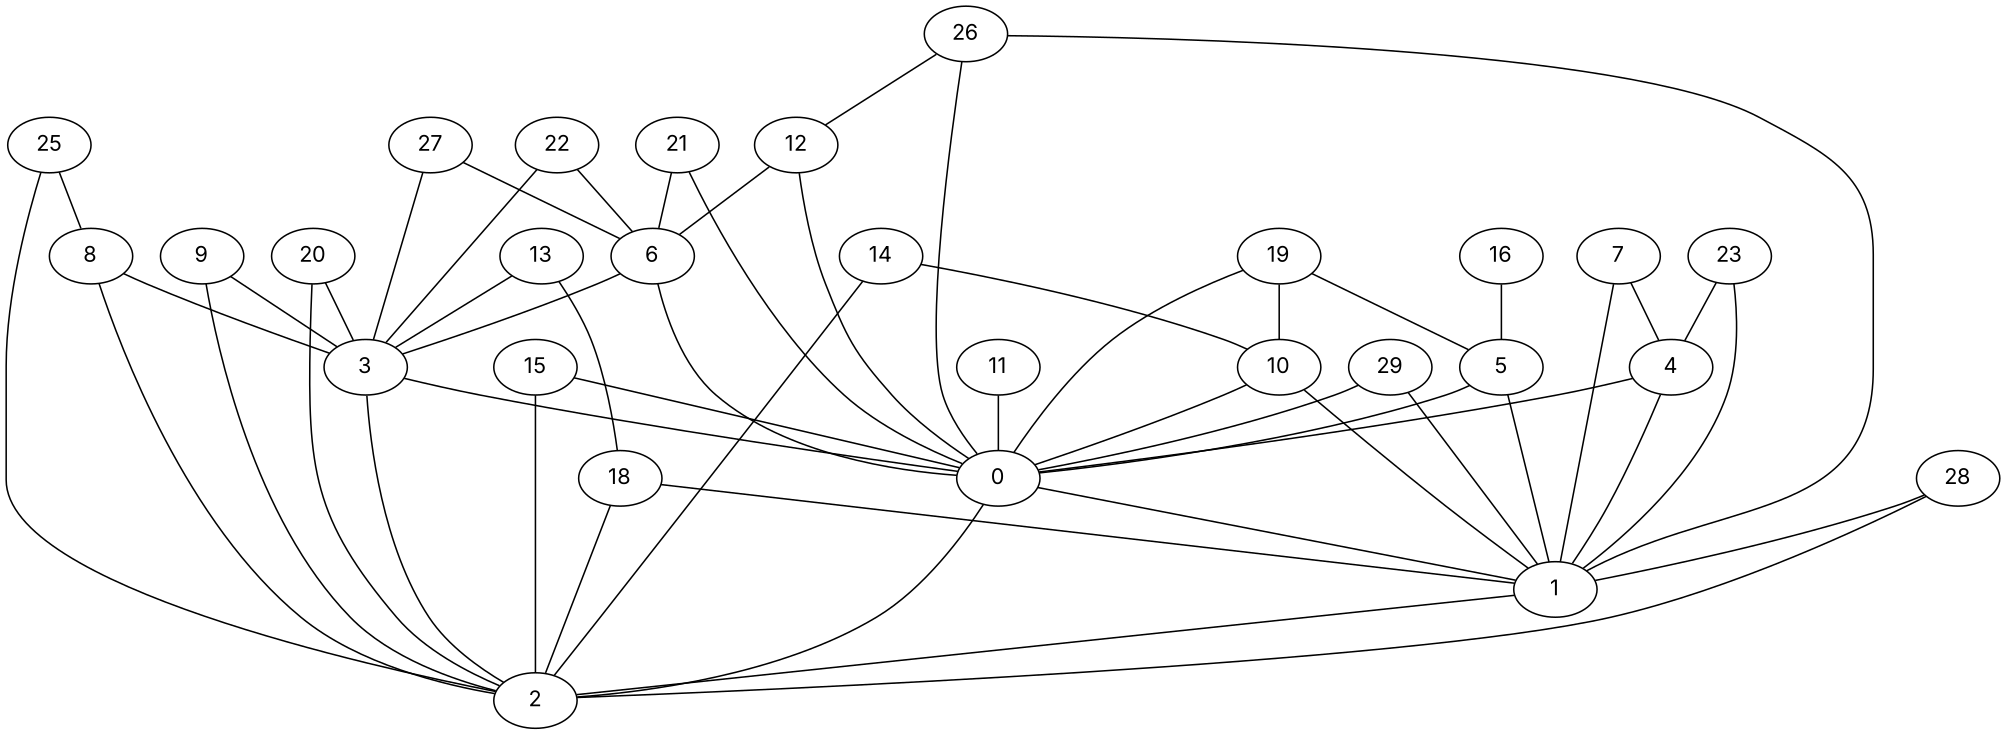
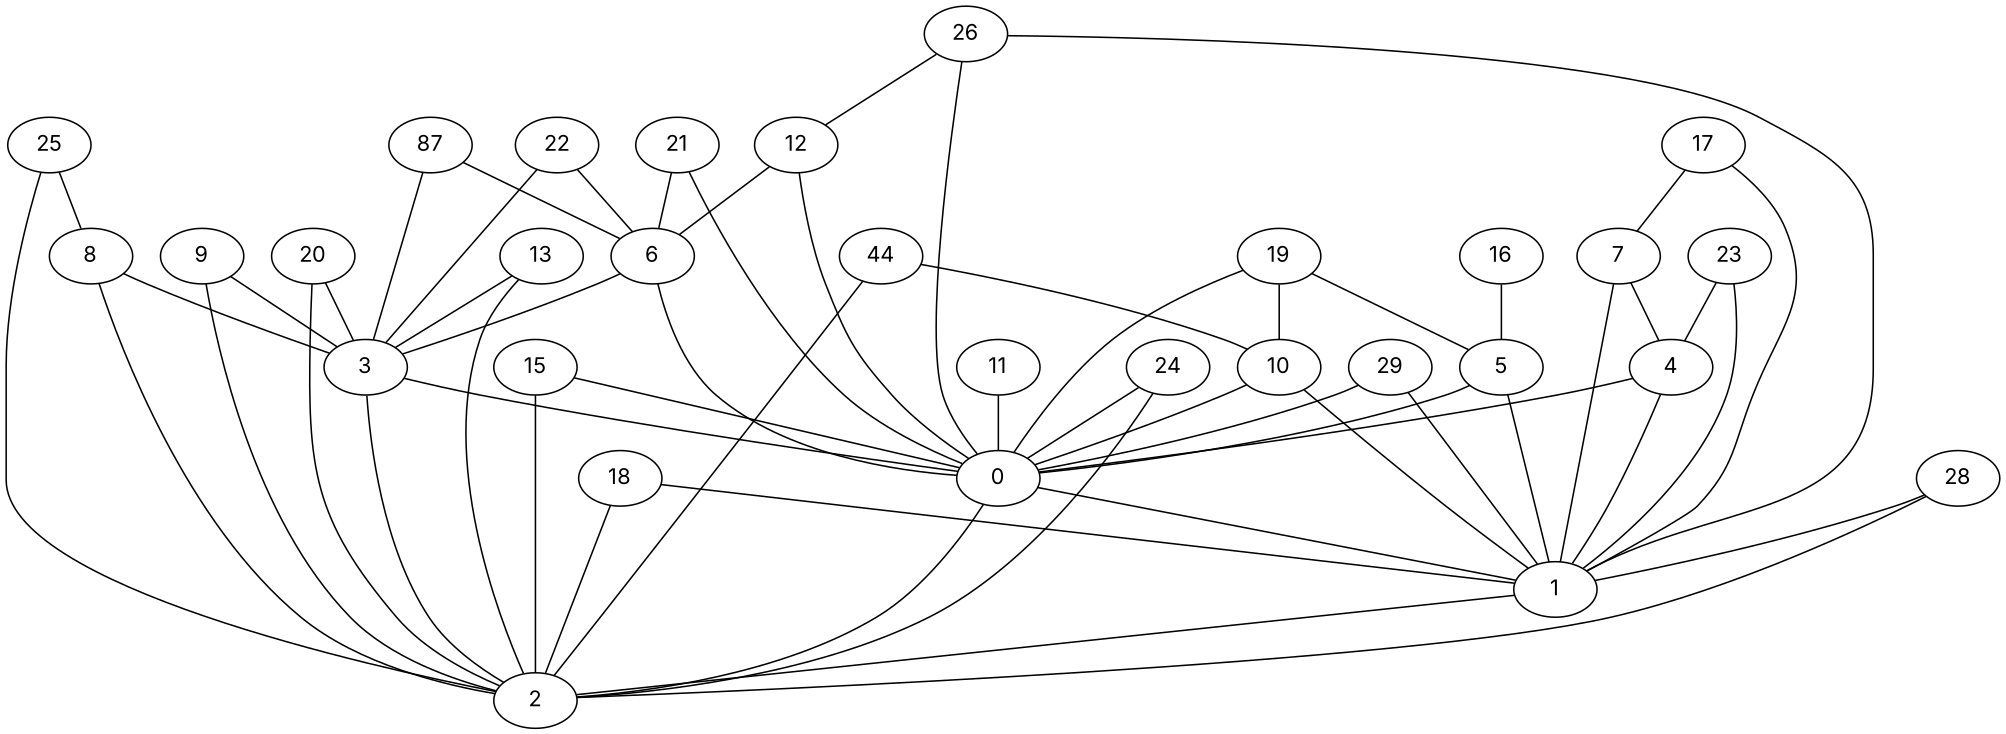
node "27": label "27" -> "87"
node "17": added
node "14": label "14" -> "44"
edge "13" -- "18": now "13" -- "2"
node "24": added
